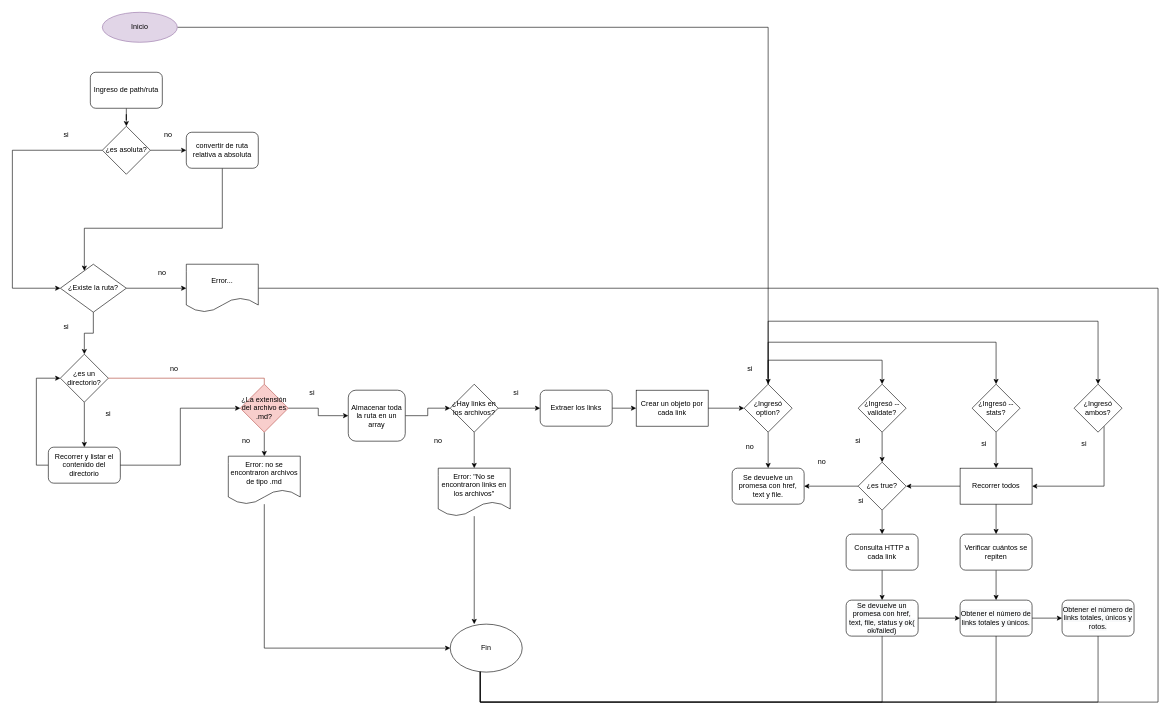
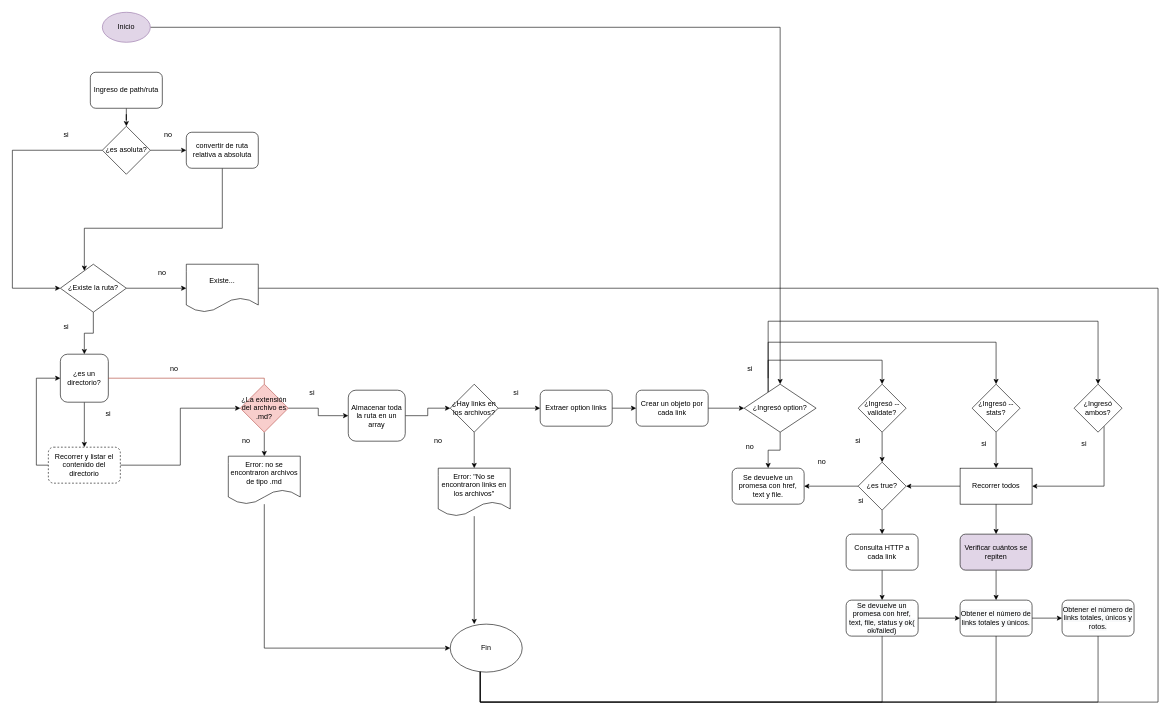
node "Inicio": size 75x30 -> 48x30
node "Error...": label "Error..." -> "Existe..."
node "¿es un directorio?": shape diamond -> rounded rectangle
node "Extraer los links": label "Extraer los links" -> "Extraer option links"
node "Crear un objeto por cada link": shape rectangle -> rounded rectangle
node "¿Ingresó option?": size 48x48 -> 72x48
node "Recorrer y listar el contenido del directorio": style solid -> dashed
node "Verificar cuántos se repiten": fillcolor #ffffff -> #e1d5e7
